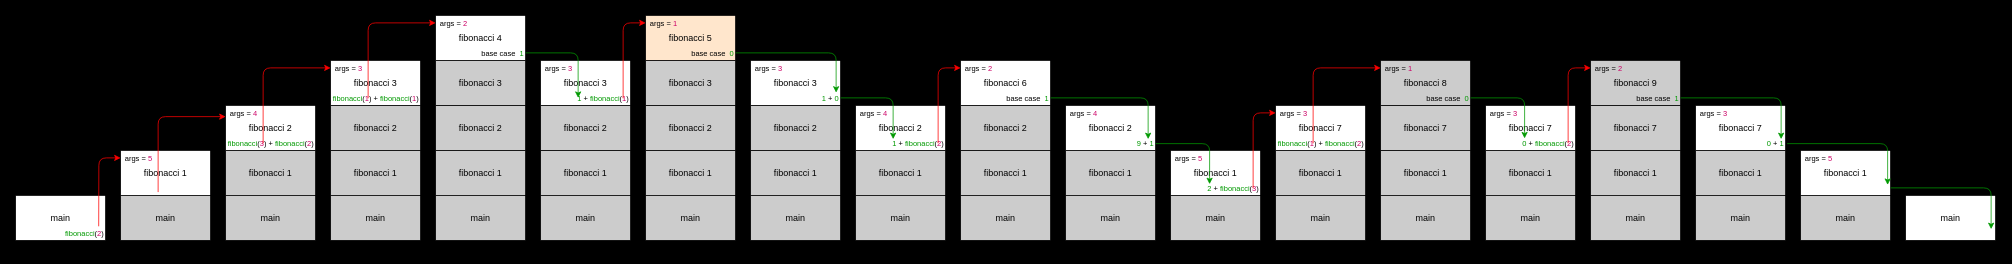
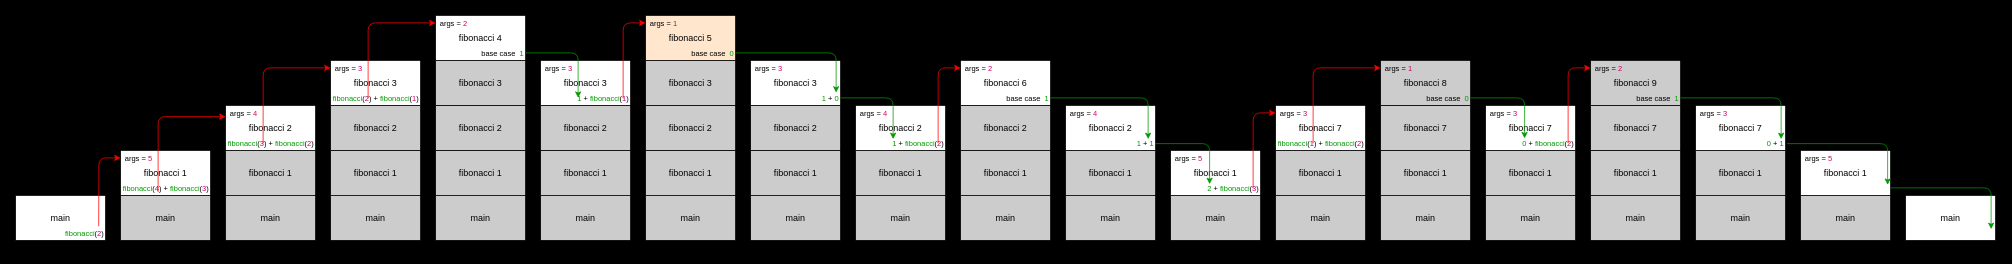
node "fibonacci(1) + fibonacci(1)": label "fibonacci(1) + fibonacci(1)" -> "fibonacci(2) + fibonacci(1)"
node "9 + 1": label "9 + 1" -> "1 + 1"
node "fibonacci(4) + fibonacci(3)": added
